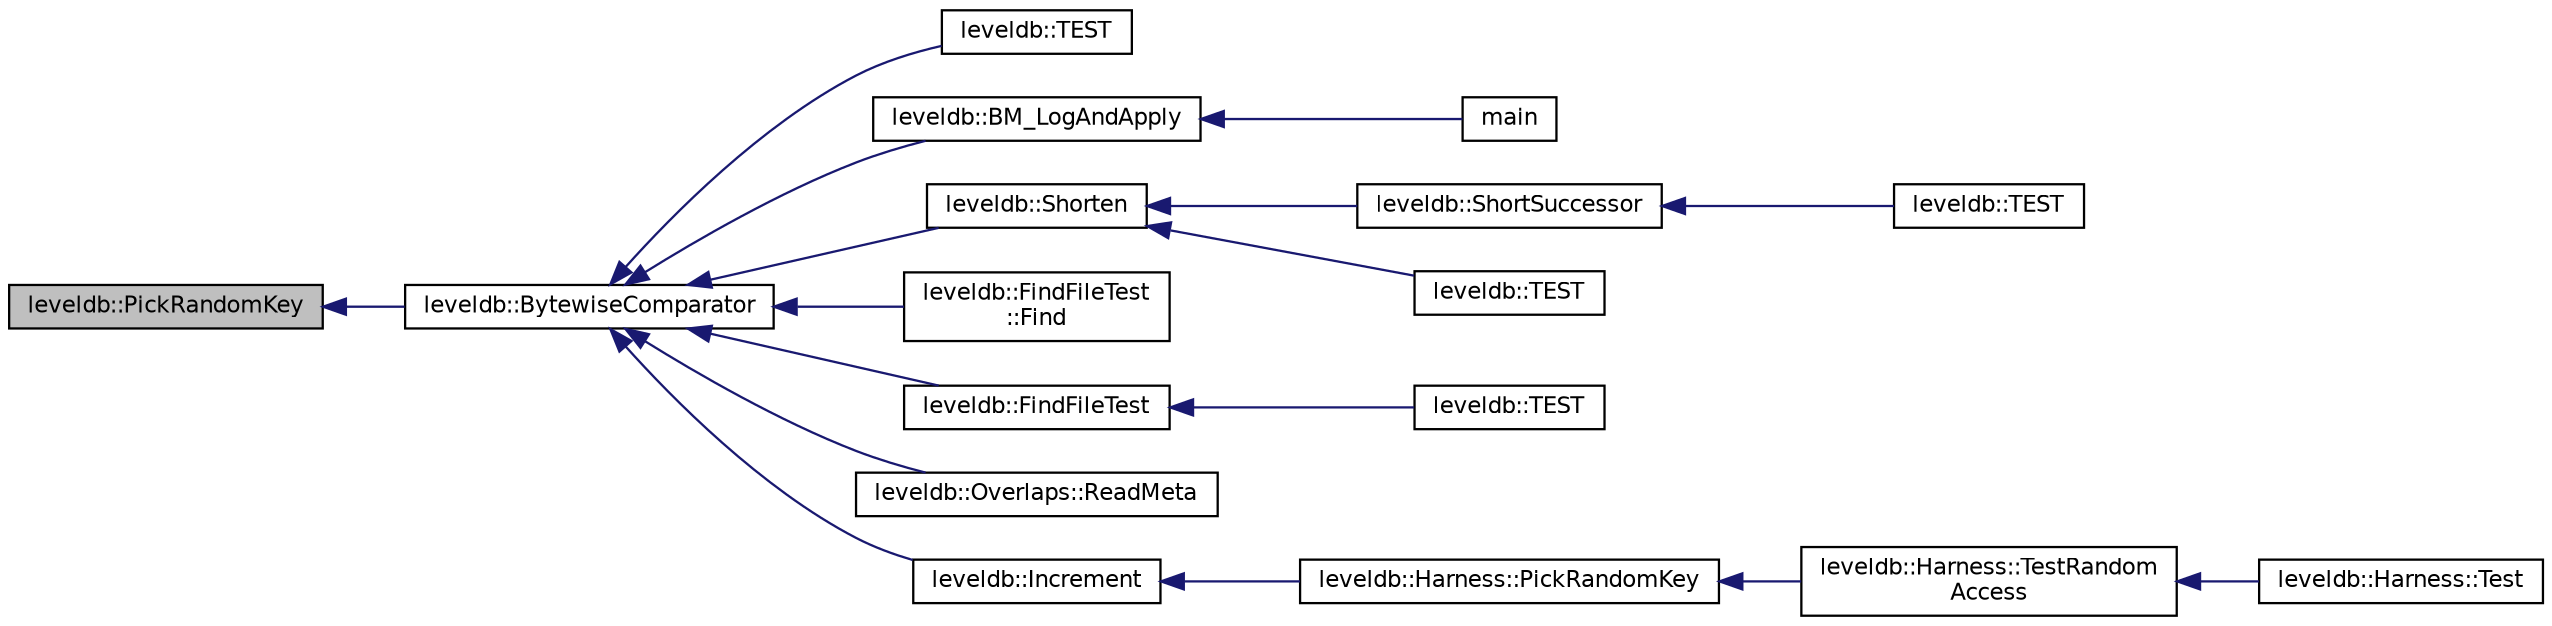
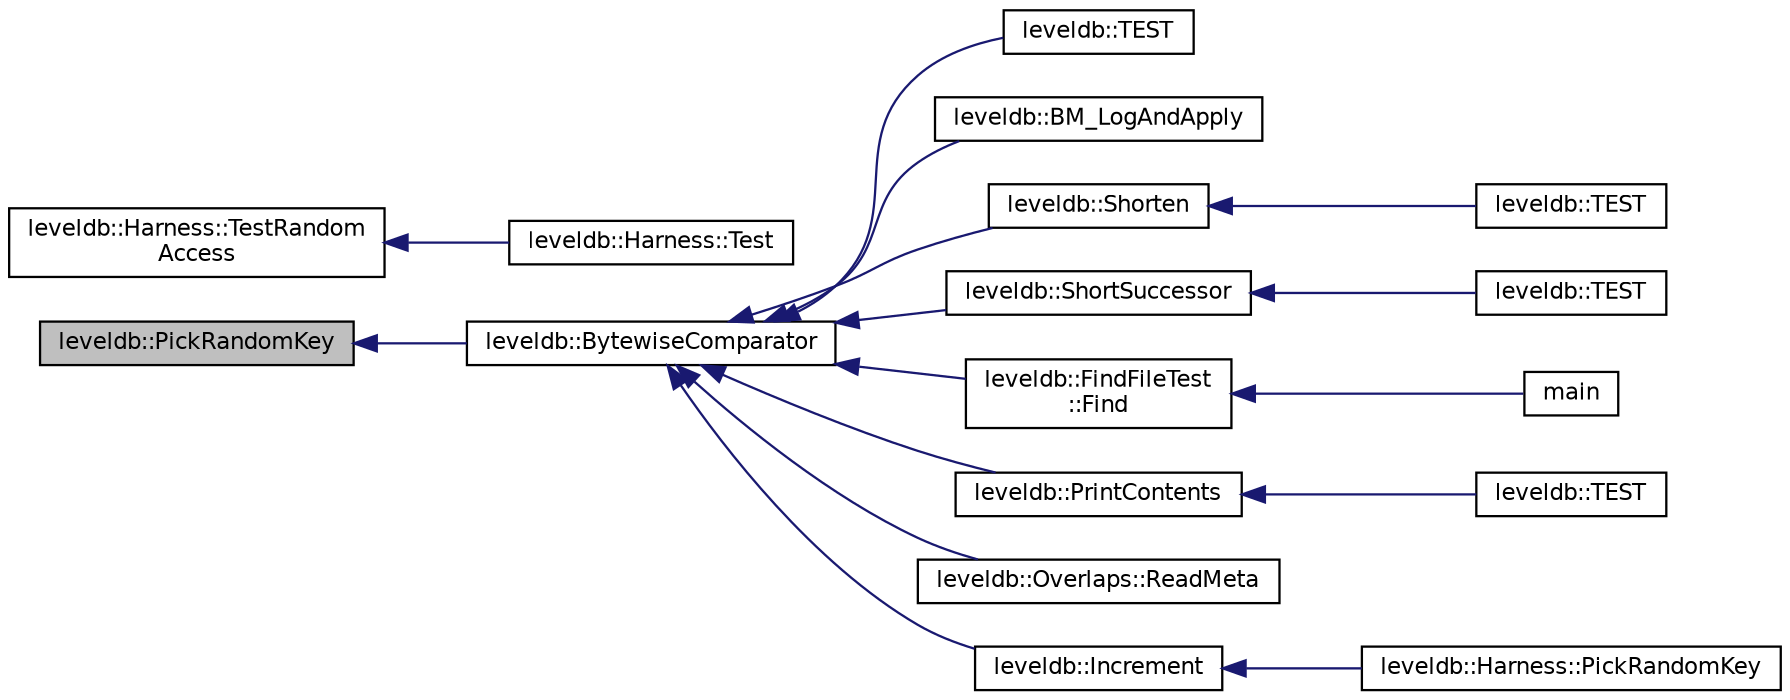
edge "main" -> "leveldb::BM_LogAndApply": now "main" -> "leveldb::FindFileTest ::Find"
edge "leveldb::ShortSuccessor" -> "leveldb::Shorten": now "leveldb::ShortSuccessor" -> "leveldb::BytewiseComparator"
node "leveldb::FindFileTest": label "leveldb::FindFileTest" -> "leveldb::PrintContents"
edge "leveldb::Harness::TestRandom Access" -> "leveldb::Harness::PickRandomKey": removed
